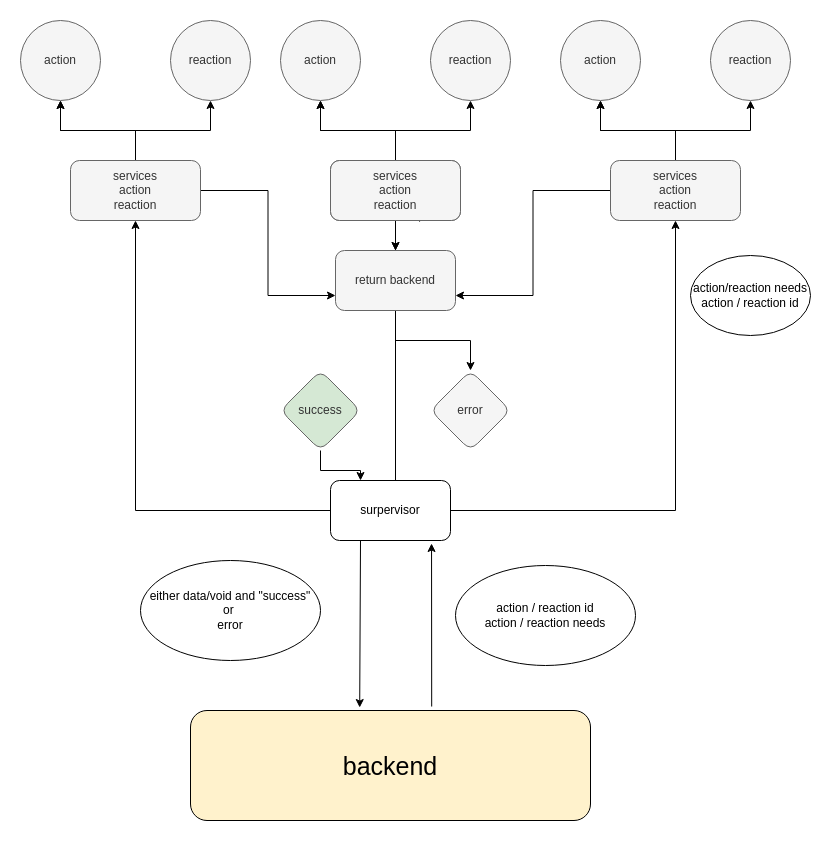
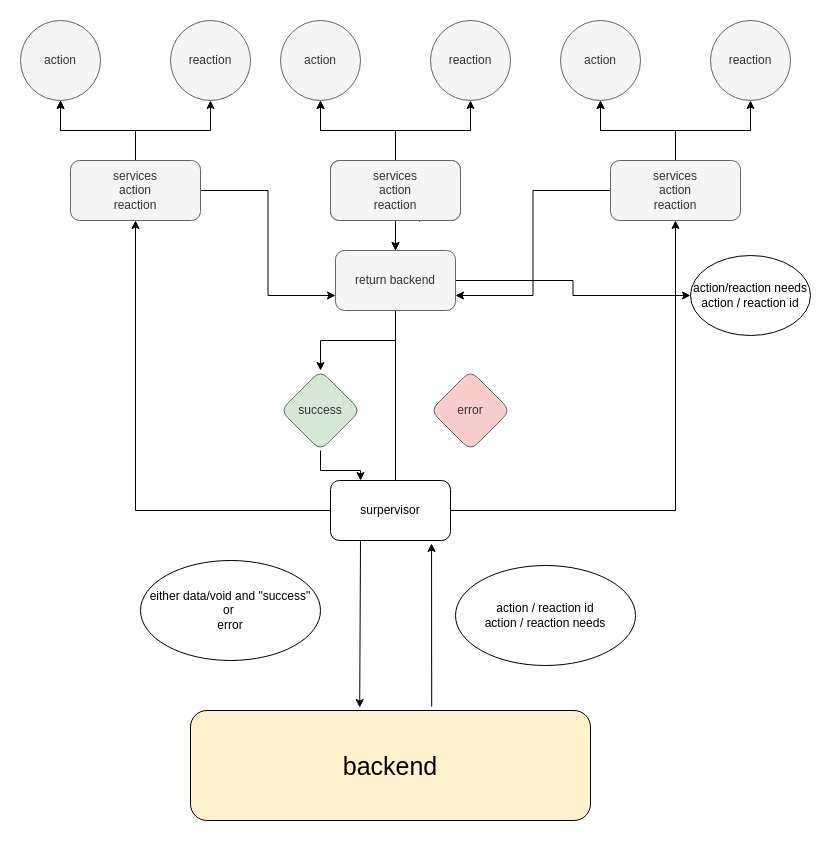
edge "return backend" -> "success": added
edge "return backend" -> "error": now "return backend" -> "action/reaction needs action / reaction id"
node "error": fillcolor #f5f5f5 -> #f8cecc
